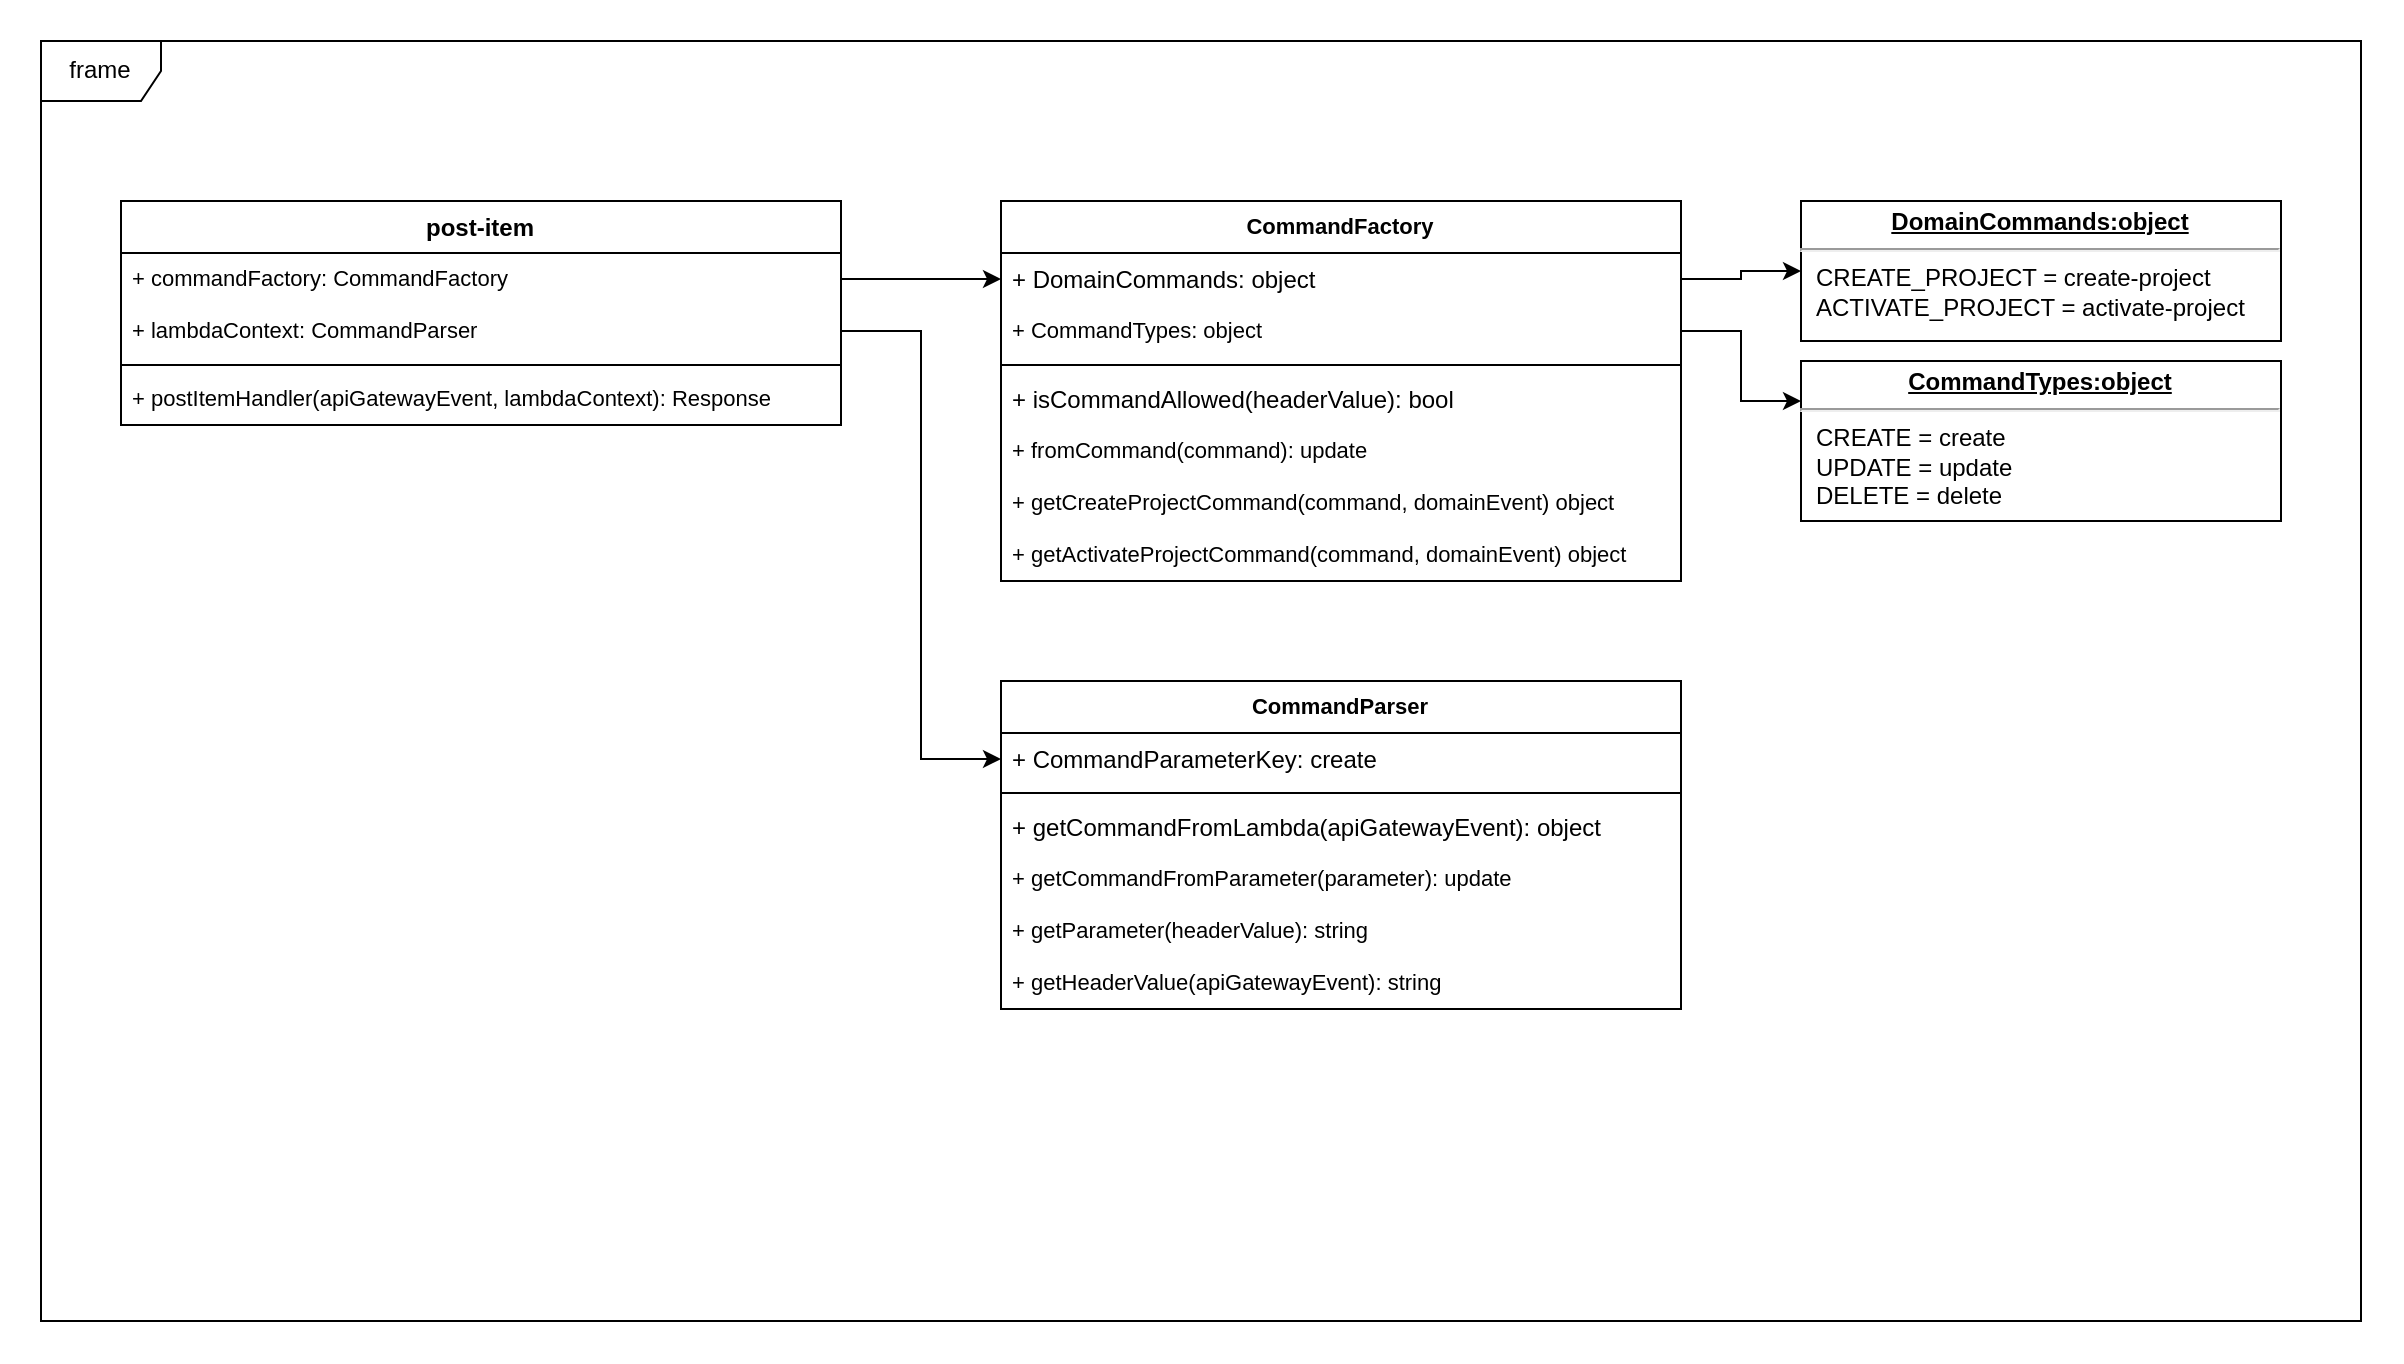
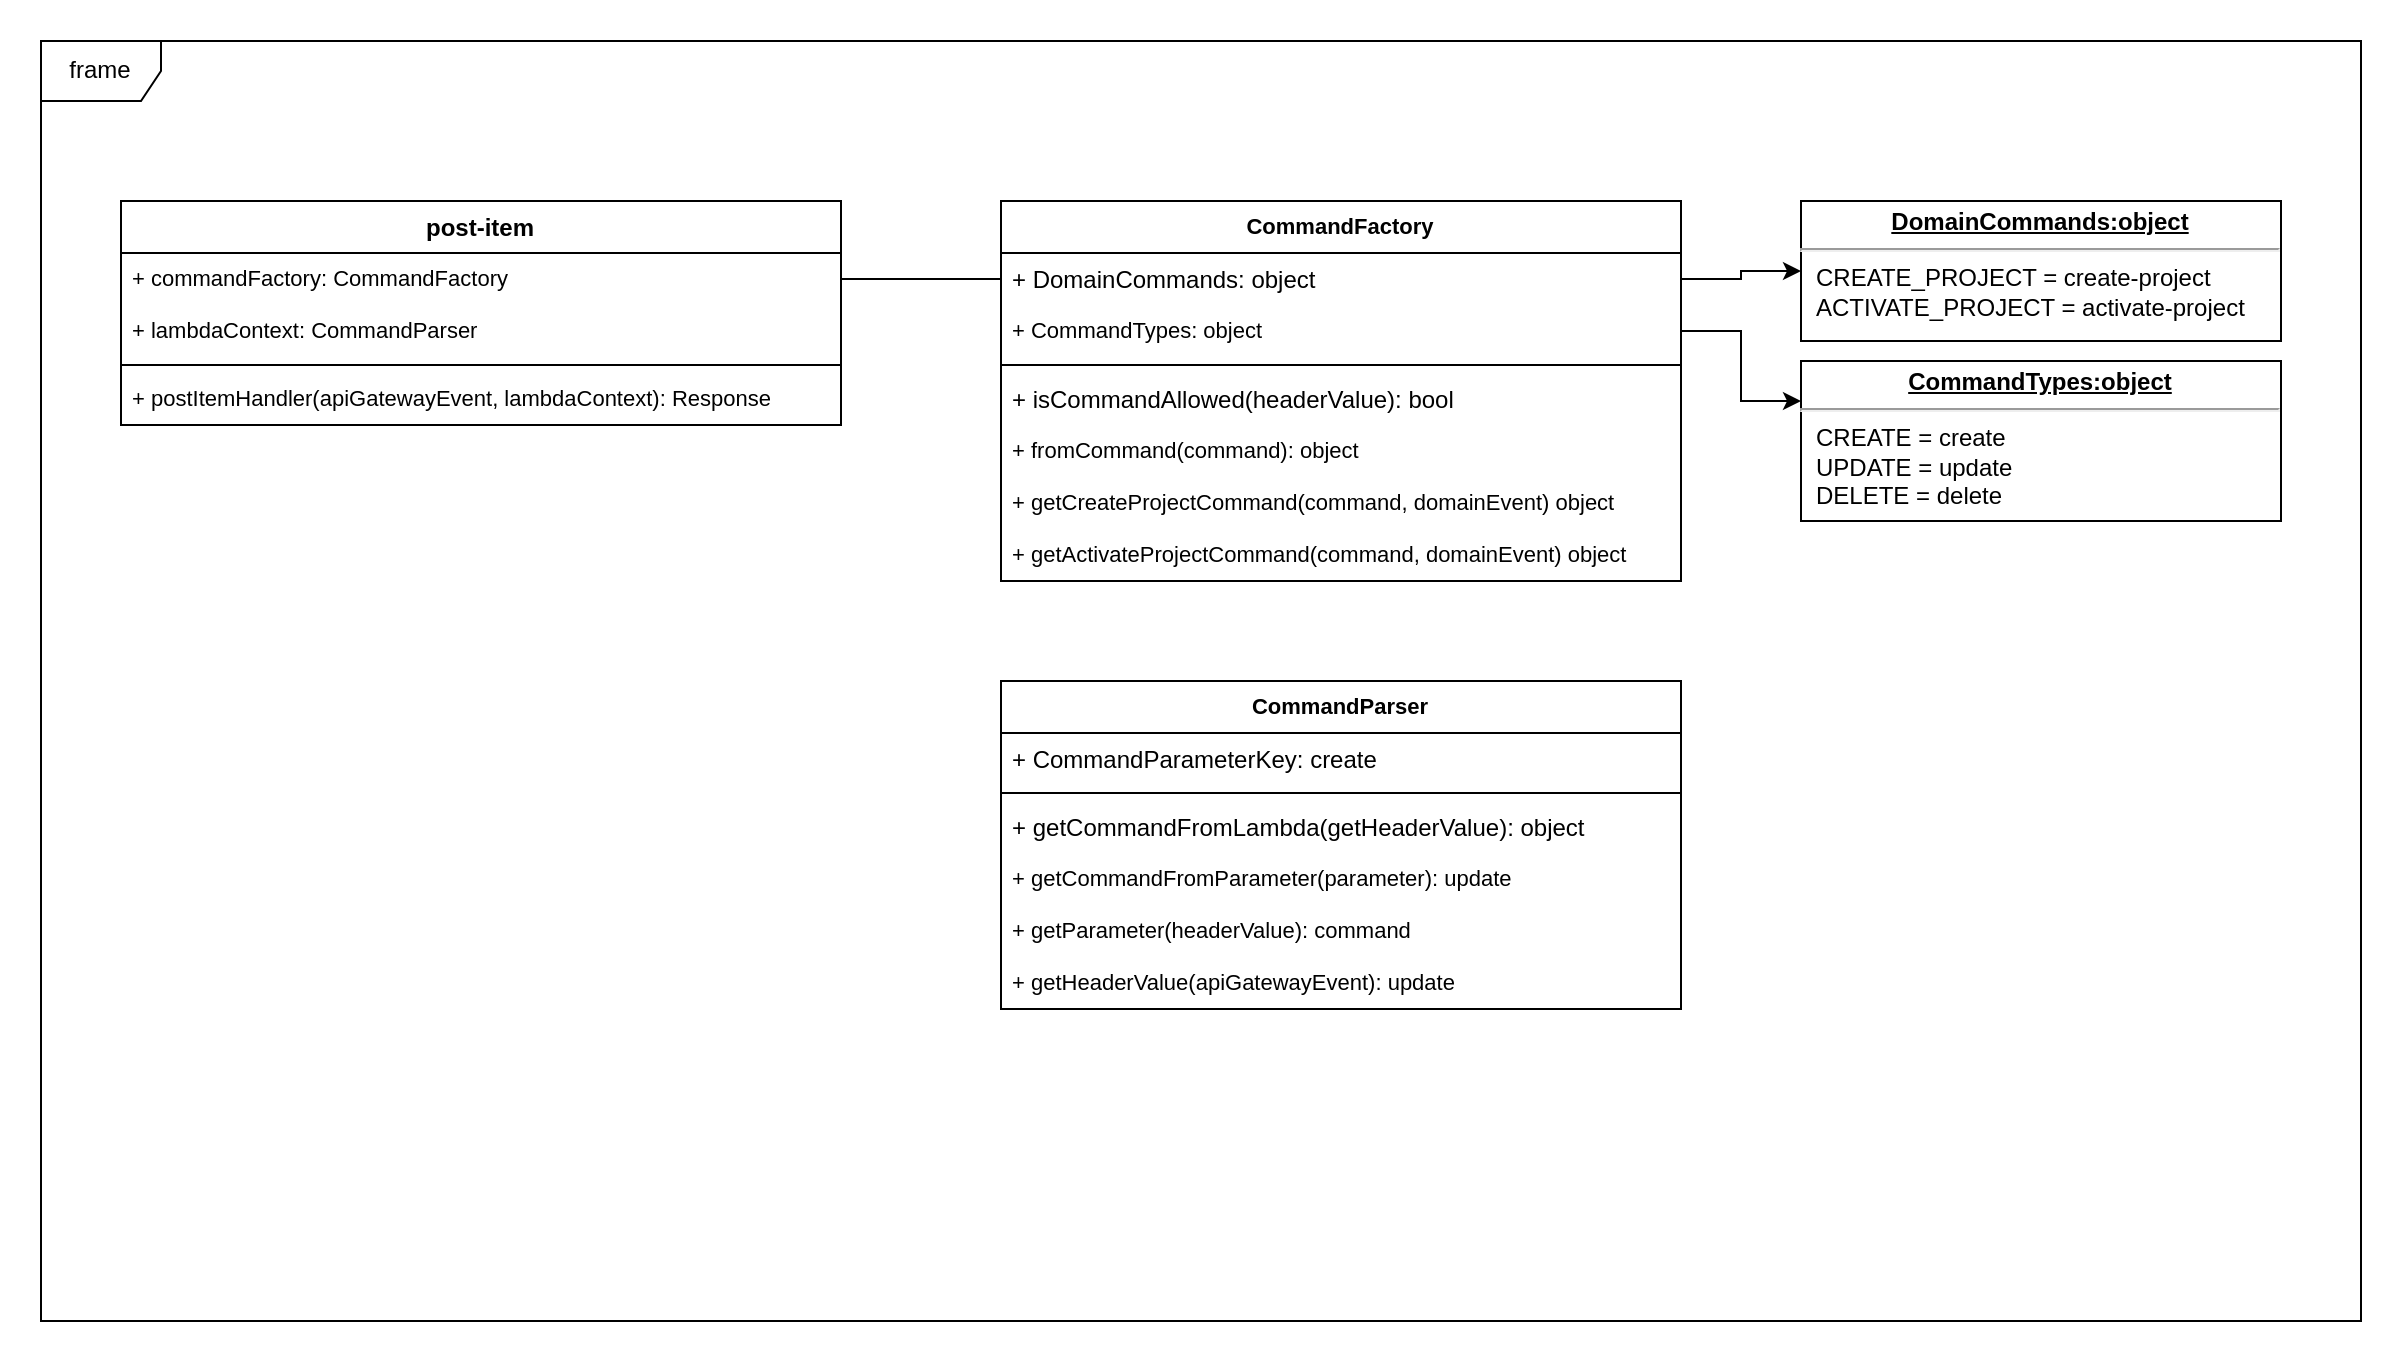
edge "+ commandFactory: CommandFactory" -> "+ DomainCommands: object": arrowhead classic -> none
node "+ fromCommand(command): update": label "+ fromCommand(command): update" -> "+ fromCommand(command): object"
edge "+ lambdaContext: CommandParser" -> "+ CommandParameterKey: create": removed
node "+ getCommandFromLambda(apiGatewayEvent): object": label "+ getCommandFromLambda(apiGatewayEvent): object" -> "+ getCommandFromLambda(getHeaderValue): object"
node "+ getParameter(headerValue): string": label "+ getParameter(headerValue): string" -> "+ getParameter(headerValue): command"
node "+ getHeaderValue(apiGatewayEvent): string": label "+ getHeaderValue(apiGatewayEvent): string" -> "+ getHeaderValue(apiGatewayEvent): update"
